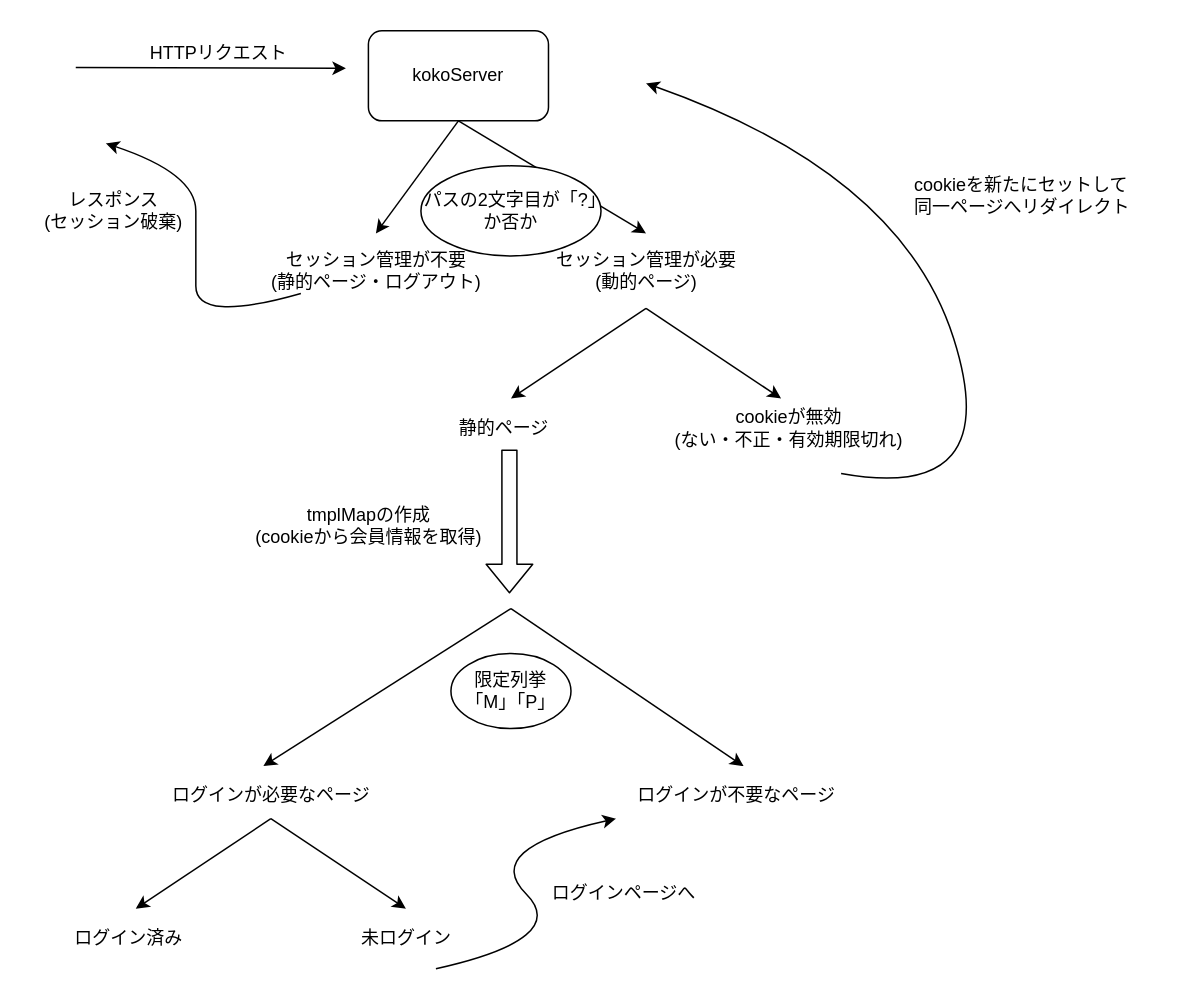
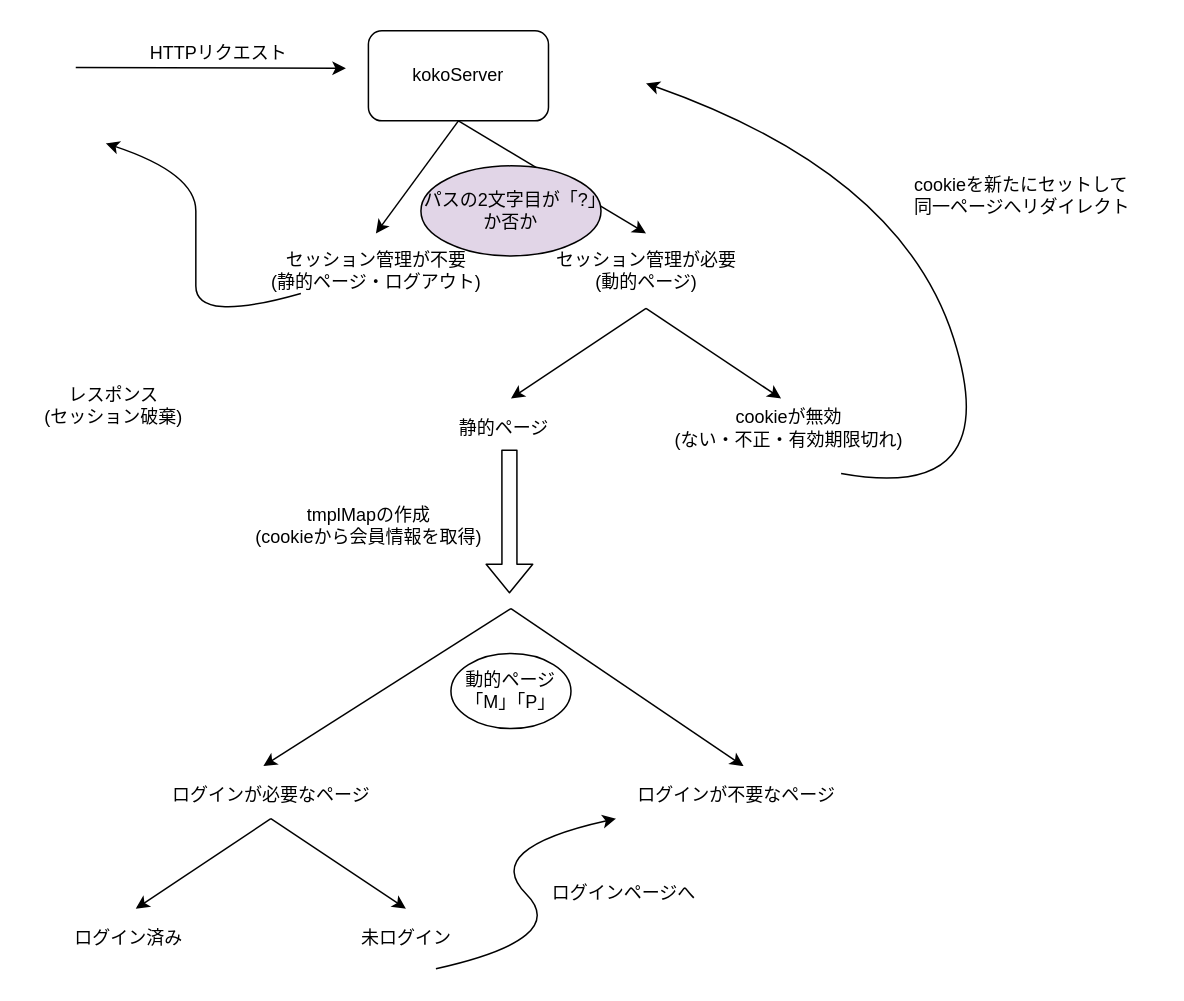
node "レスポンス (セッション破棄)": moved (113, 211) -> (113, 406)
node "パスの2文字目が「?」か否か": fillcolor #ffffff -> #e1d5e7
node "限定列挙 「M」「P」": label "限定列挙 「M」「P」" -> "動的ページ 「M」「P」"
